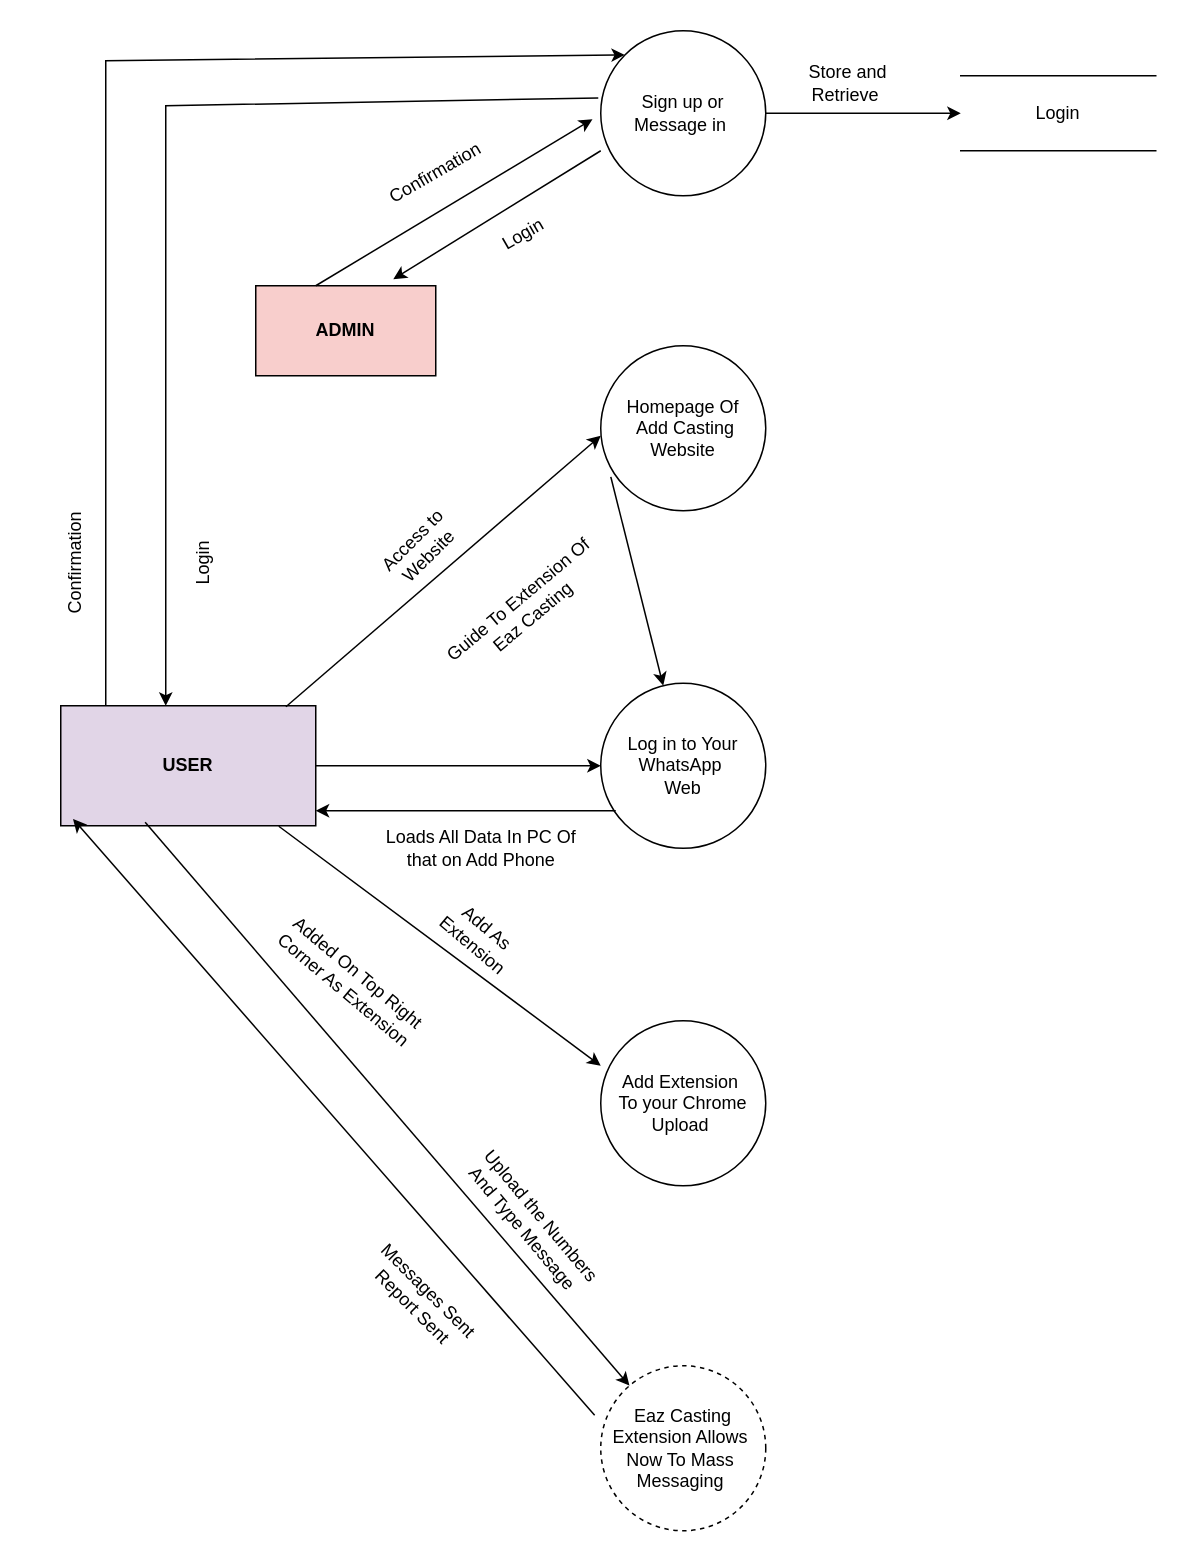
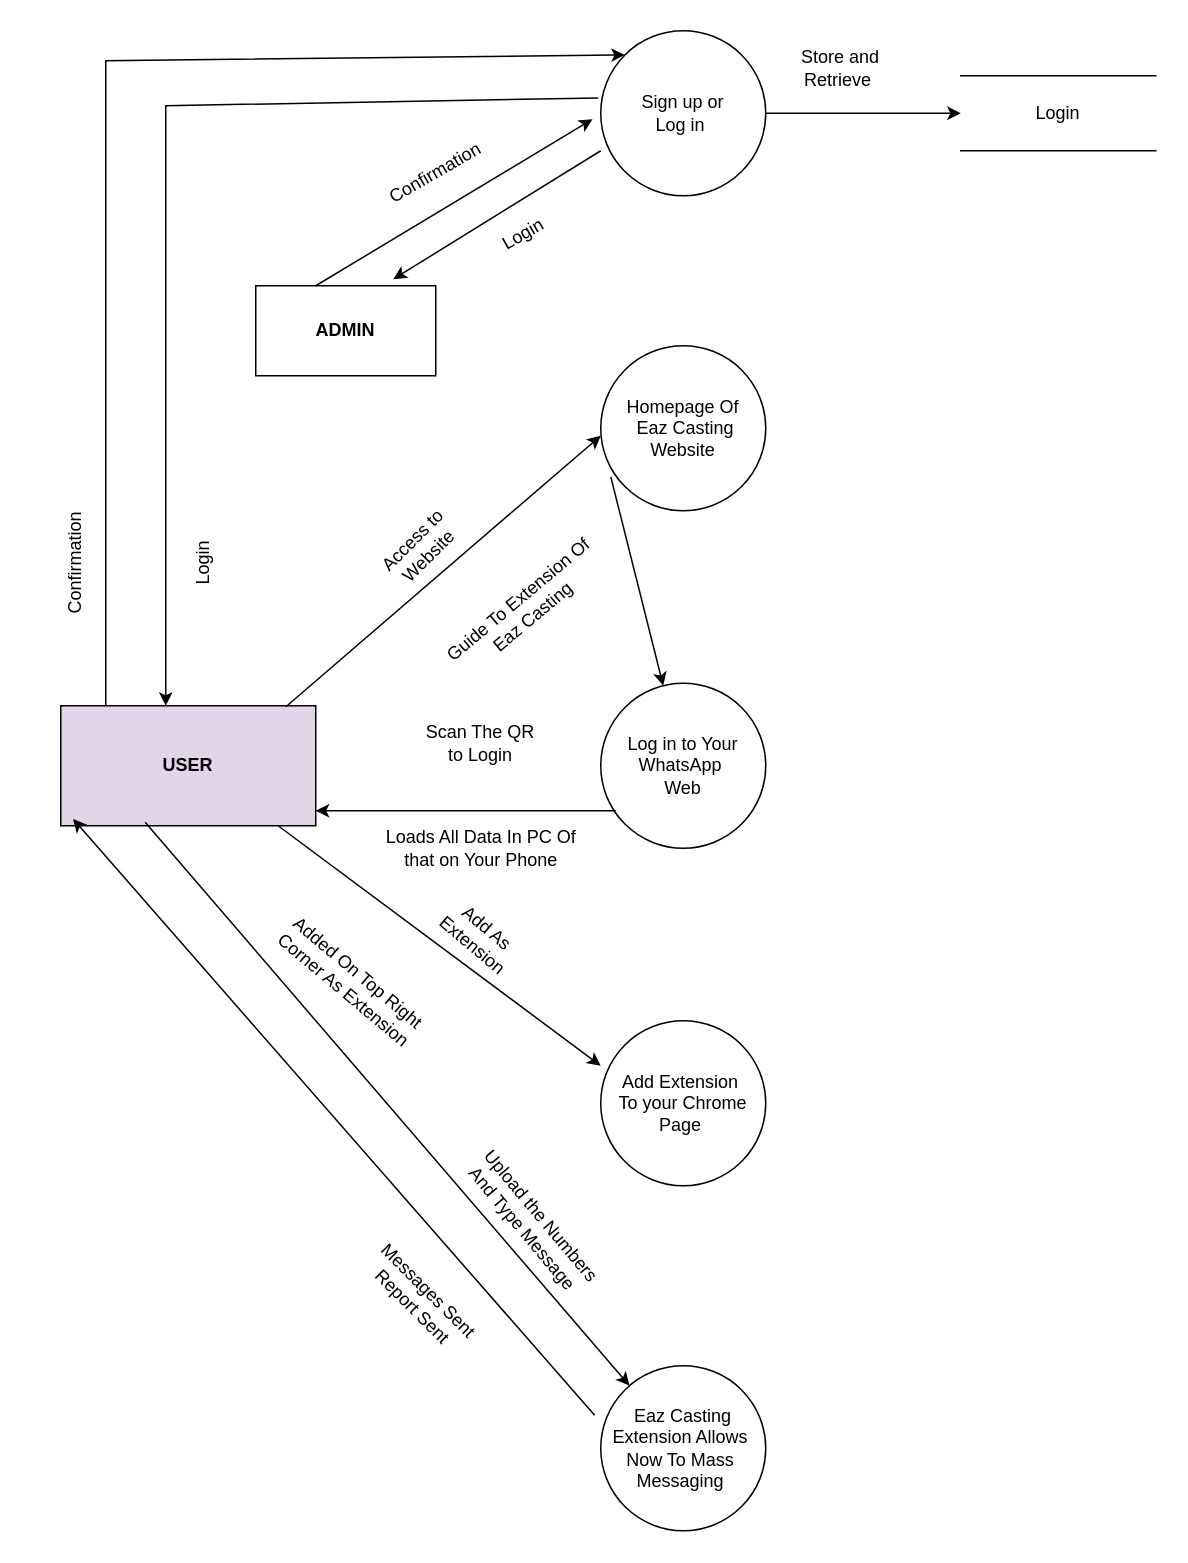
node "Store and Retrieve": moved (848, 83) -> (841, 68)
node "Sign up or Message in": label "Sign up or Message in" -> "Sign up or Log in"
node "ADMIN": fillcolor #f8cecc -> #ffffff
node "Homepage Of Add Casting Website": label "Homepage Of Add Casting Website" -> "Homepage Of Eaz Casting Website"
node "Scan The QR to Login": added
edge "USER" -> "Log in to Your WhatsApp Web": removed
node "Loads All Data In PC Of that on Add Phone": label "Loads All Data In PC Of that on Add Phone" -> "Loads All Data In PC Of that on Your Phone"
node "Add Extension To your Chrome Upload": label "Add Extension To your Chrome Upload" -> "Add Extension To your Chrome Page"
node "Eaz Casting Extension Allows Now To Mass Messaging": style dashed -> solid
